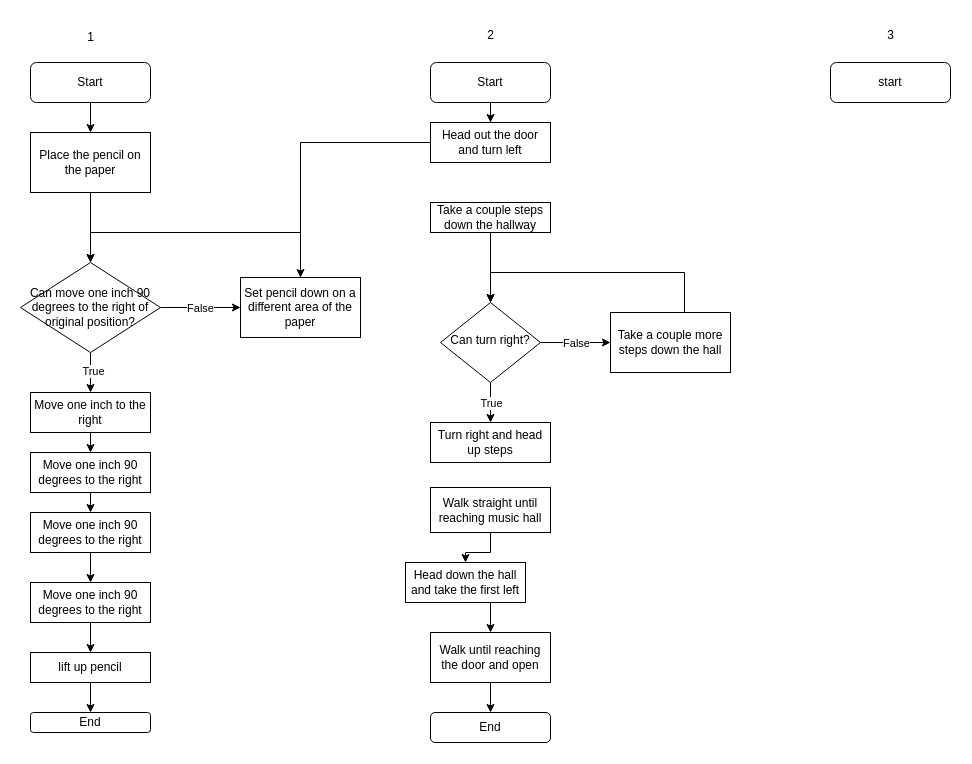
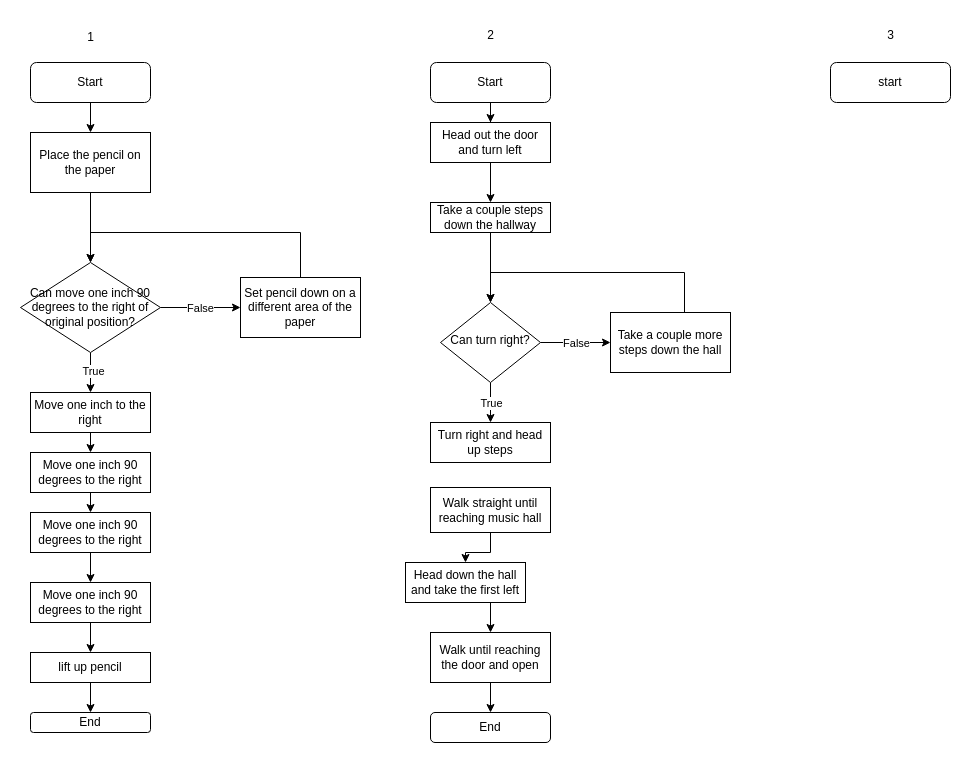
edge "Head out the door and turn left" -> "Set pencil down on a different area of the paper": now "Head out the door and turn left" -> "Take a couple steps down the hallway"
